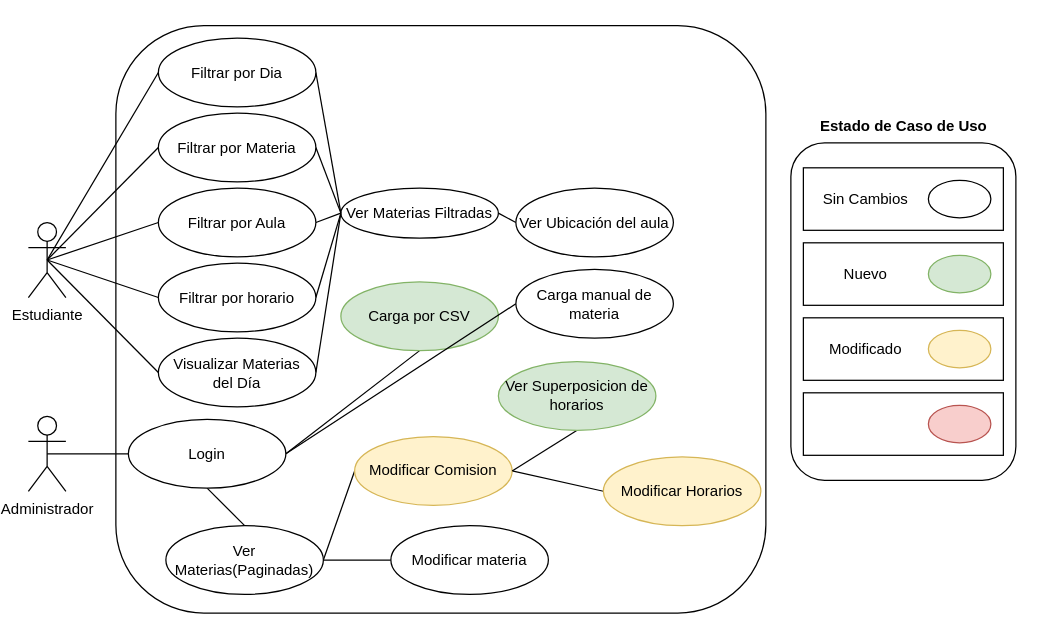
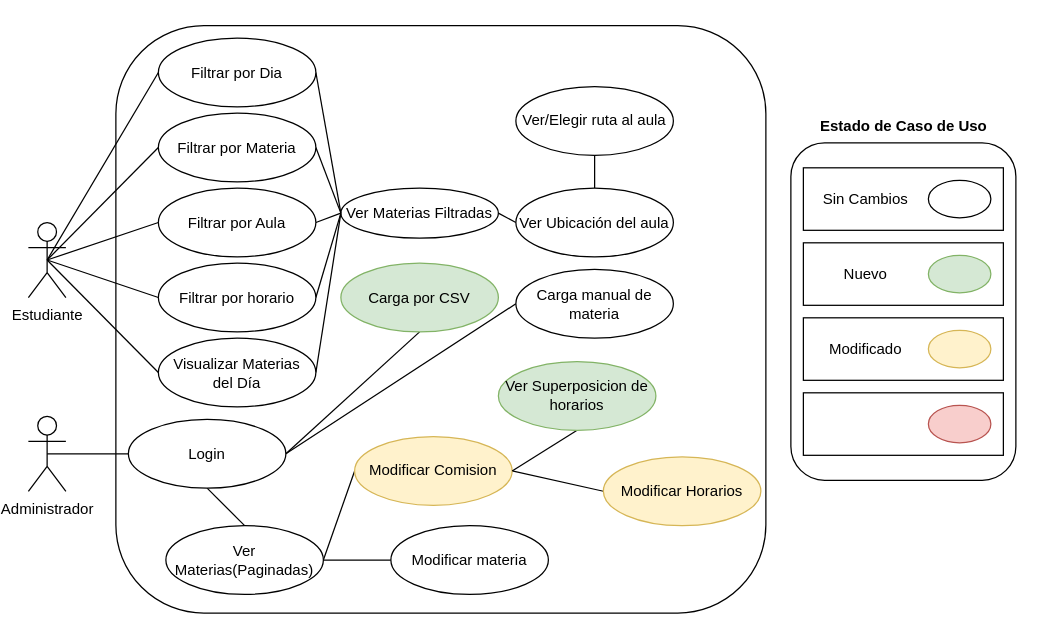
node "Ver/Elegir ruta al aula": added
edge "Ver/Elegir ruta al aula" -- "Ver Ubicación del aula": added
node "Carga por CSV": moved (419, 316) -> (419, 298)
